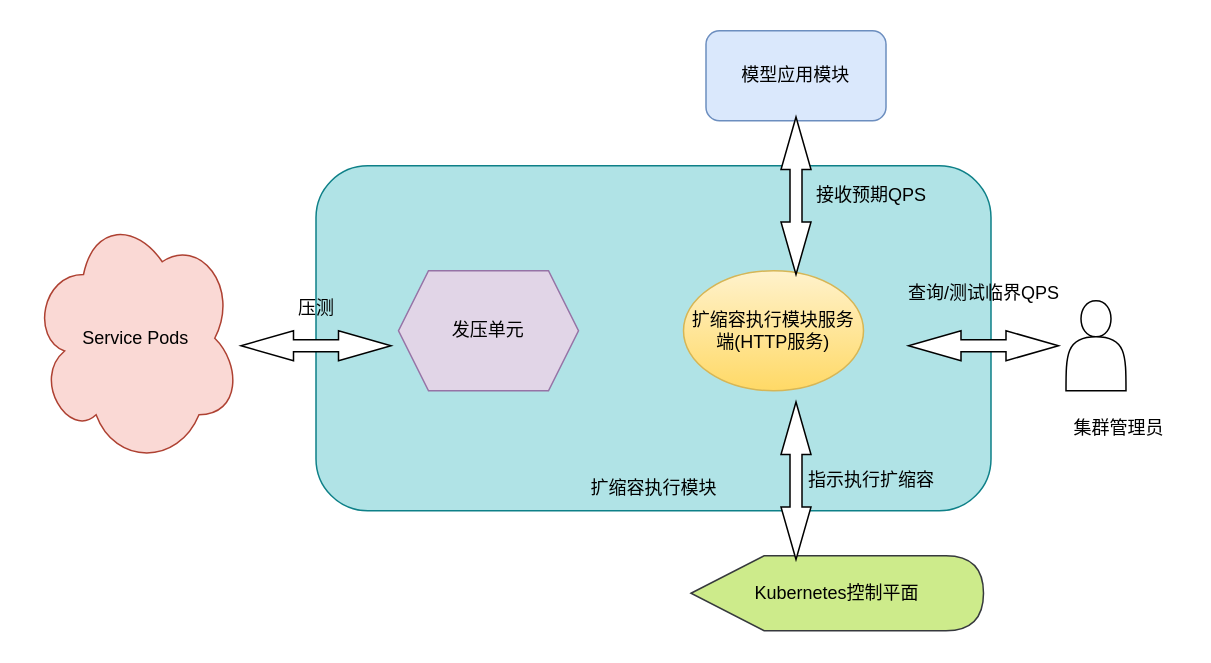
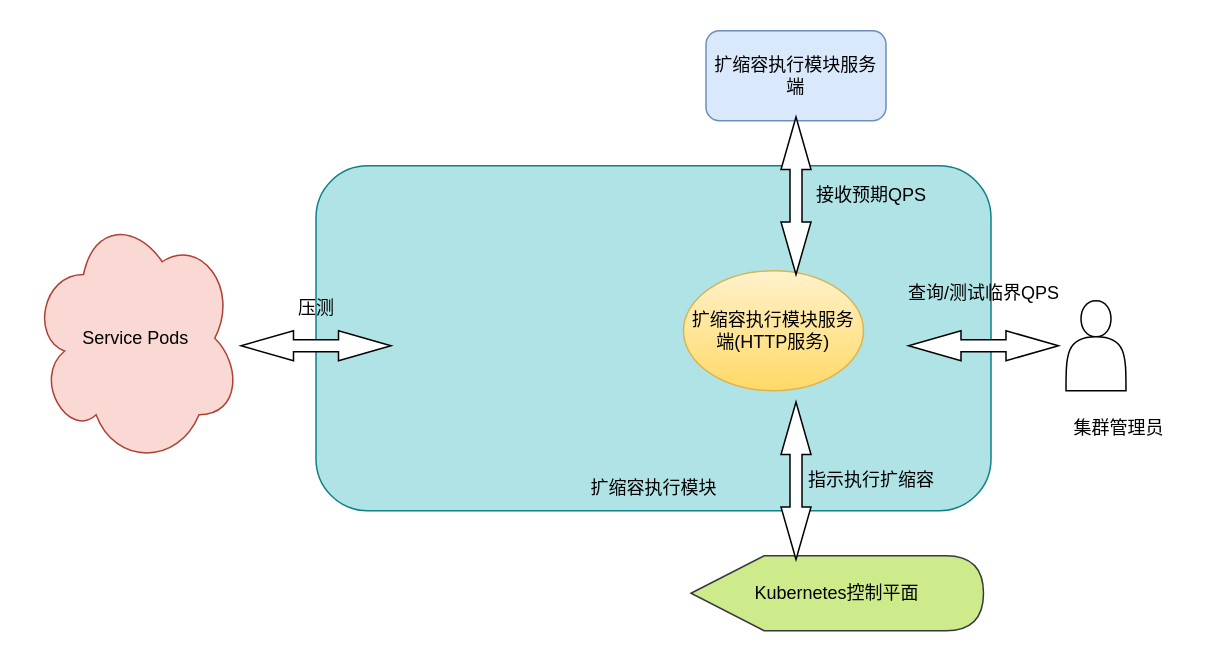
node "模型应用模块": label "模型应用模块" -> "扩缩容执行模块服务端"
node "发压单元": removed
